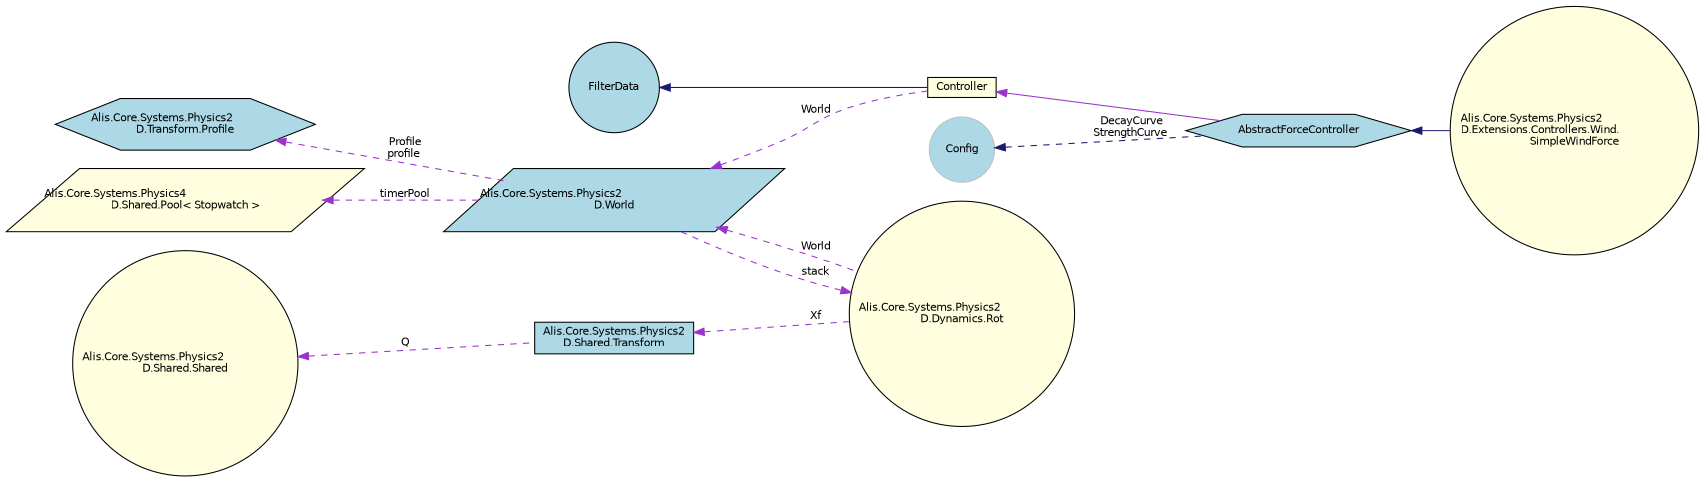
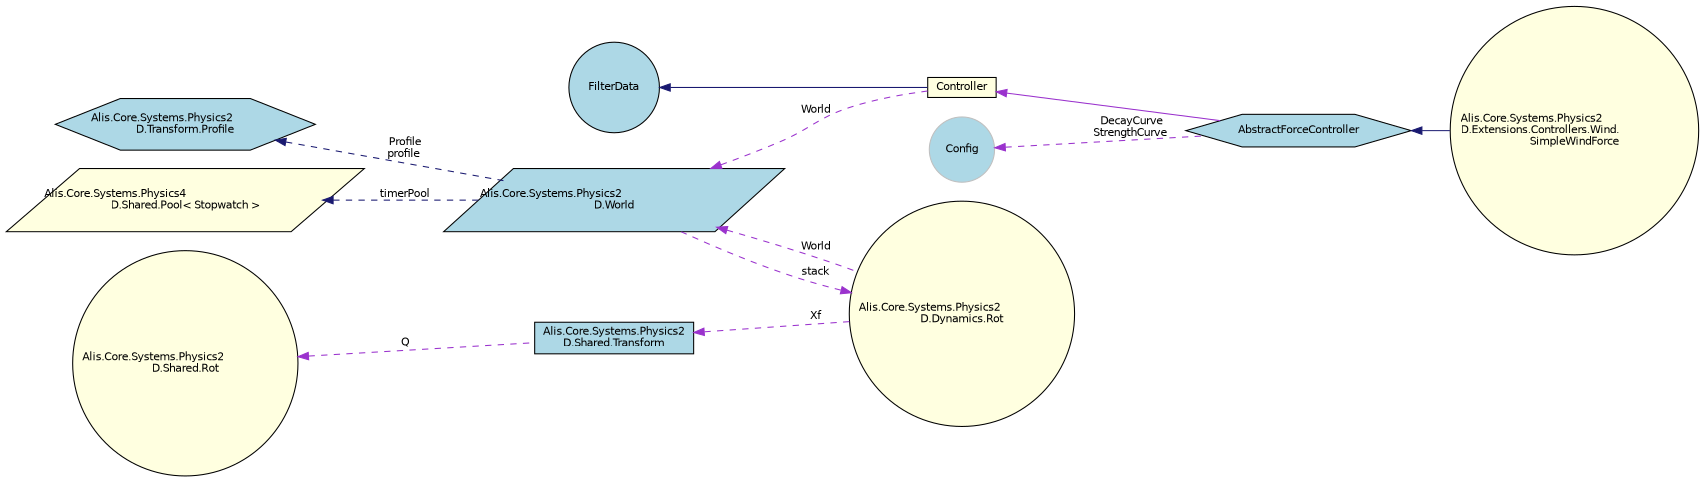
edge "AbstractForceController" -> "Config": color midnightblue -> darkorchid3
edge "Alis.Core.Systems.Physics2 D.World" -> "Alis.Core.Systems.Physics2 D.Transform.Profile": color darkorchid3 -> midnightblue
edge "Alis.Core.Systems.Physics2 D.World" -> "Alis.Core.Systems.Physics4 D.Shared.Pool< Stopwatch >": color darkorchid3 -> midnightblue
node "Alis.Core.Systems.Physics2 D.Shared.Shared": label "Alis.Core.Systems.Physics2 D.Shared.Shared" -> "Alis.Core.Systems.Physics2 D.Shared.Rot"
